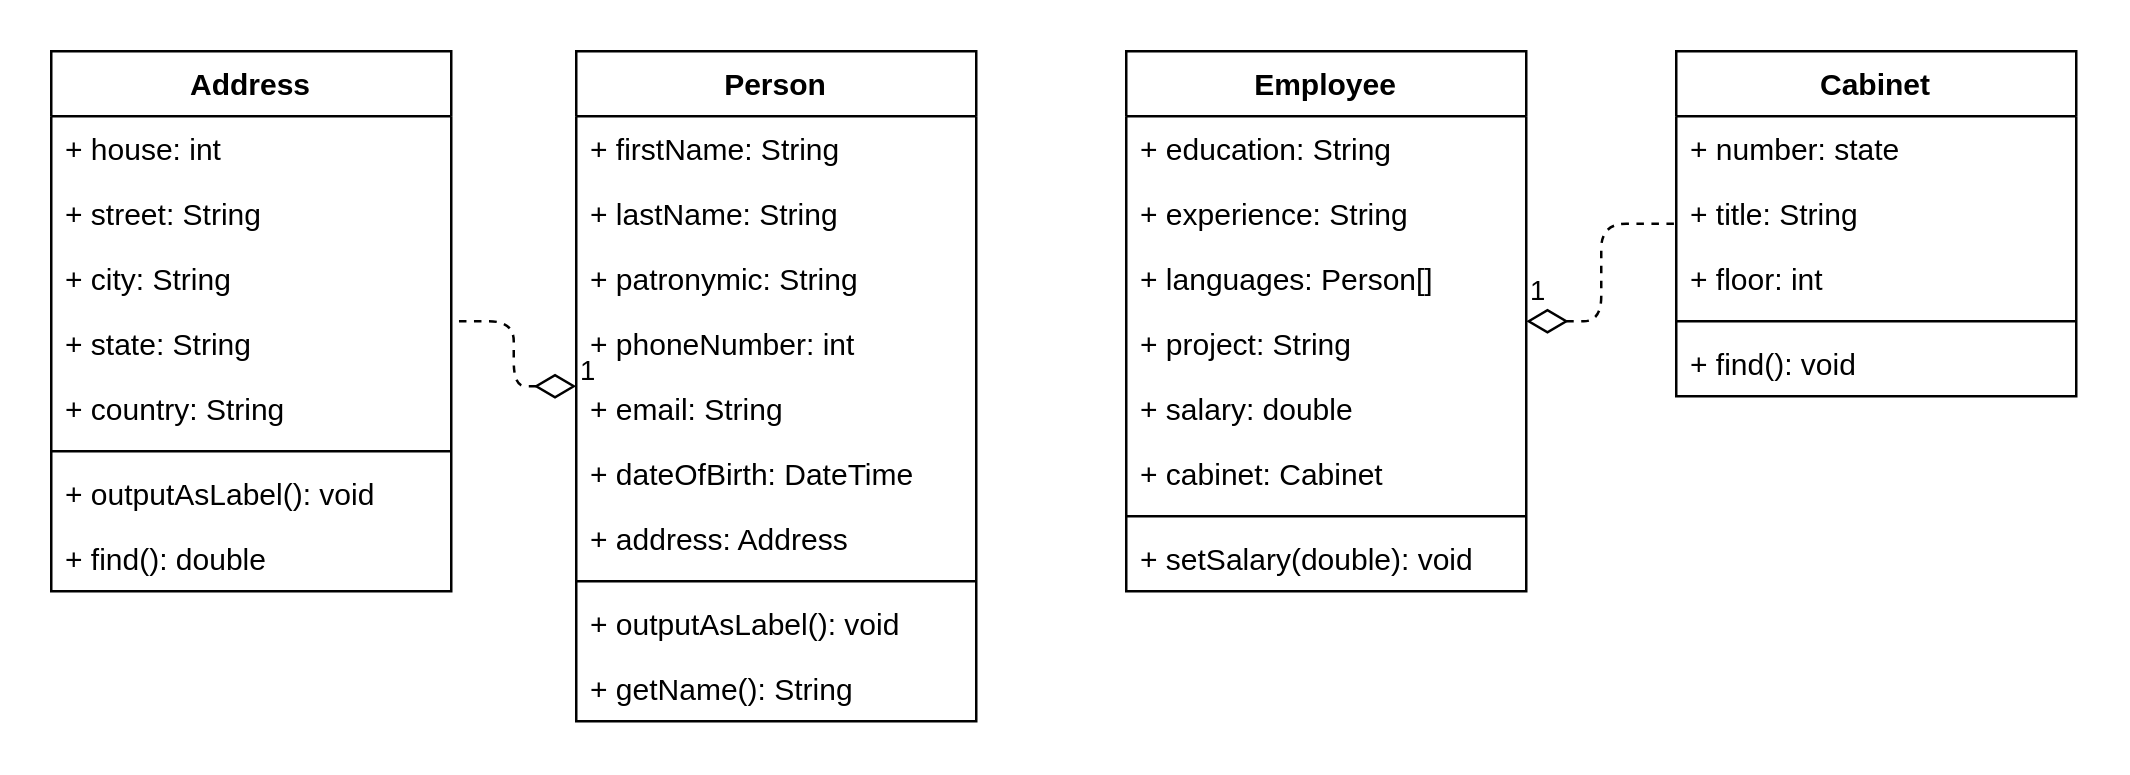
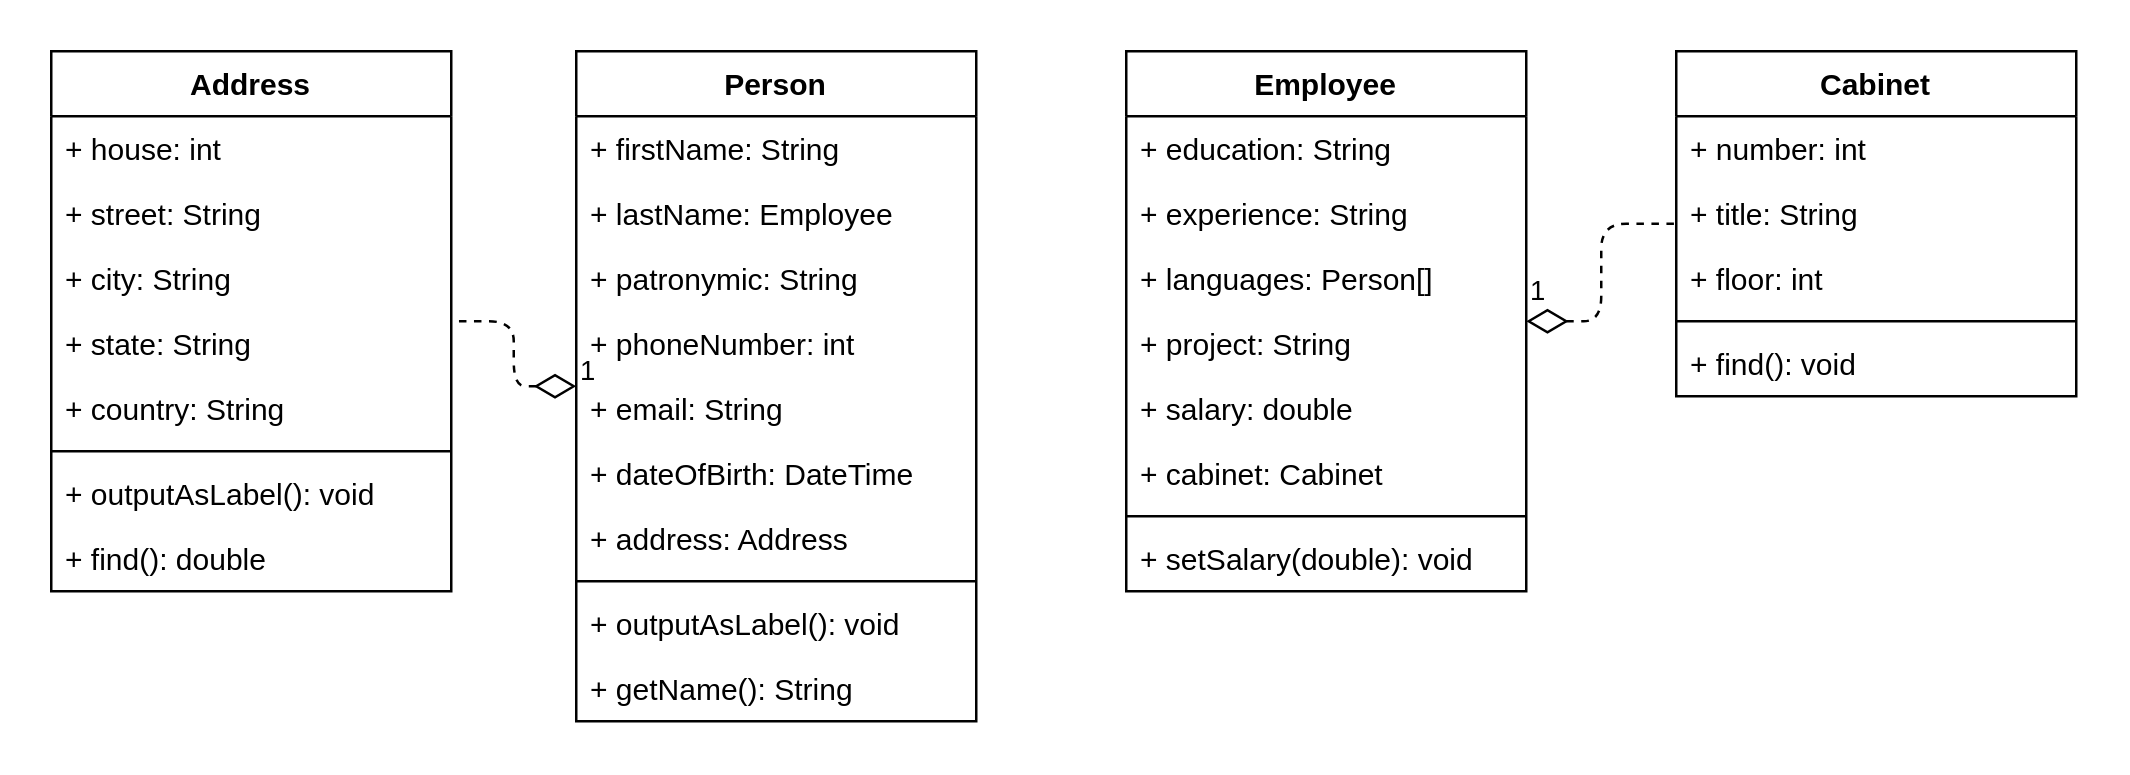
node "+ number: state": label "+ number: state" -> "+ number: int"
node "+ lastName: String": label "+ lastName: String" -> "+ lastName: Employee"
